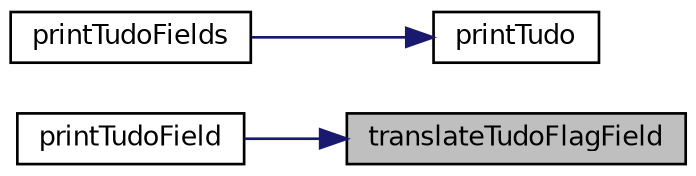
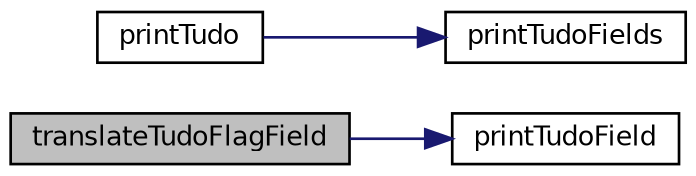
edge "printTudoFields" -> "printTudo": reversed
edge "printTudoField" -> "translateTudoFlagField": reversed
